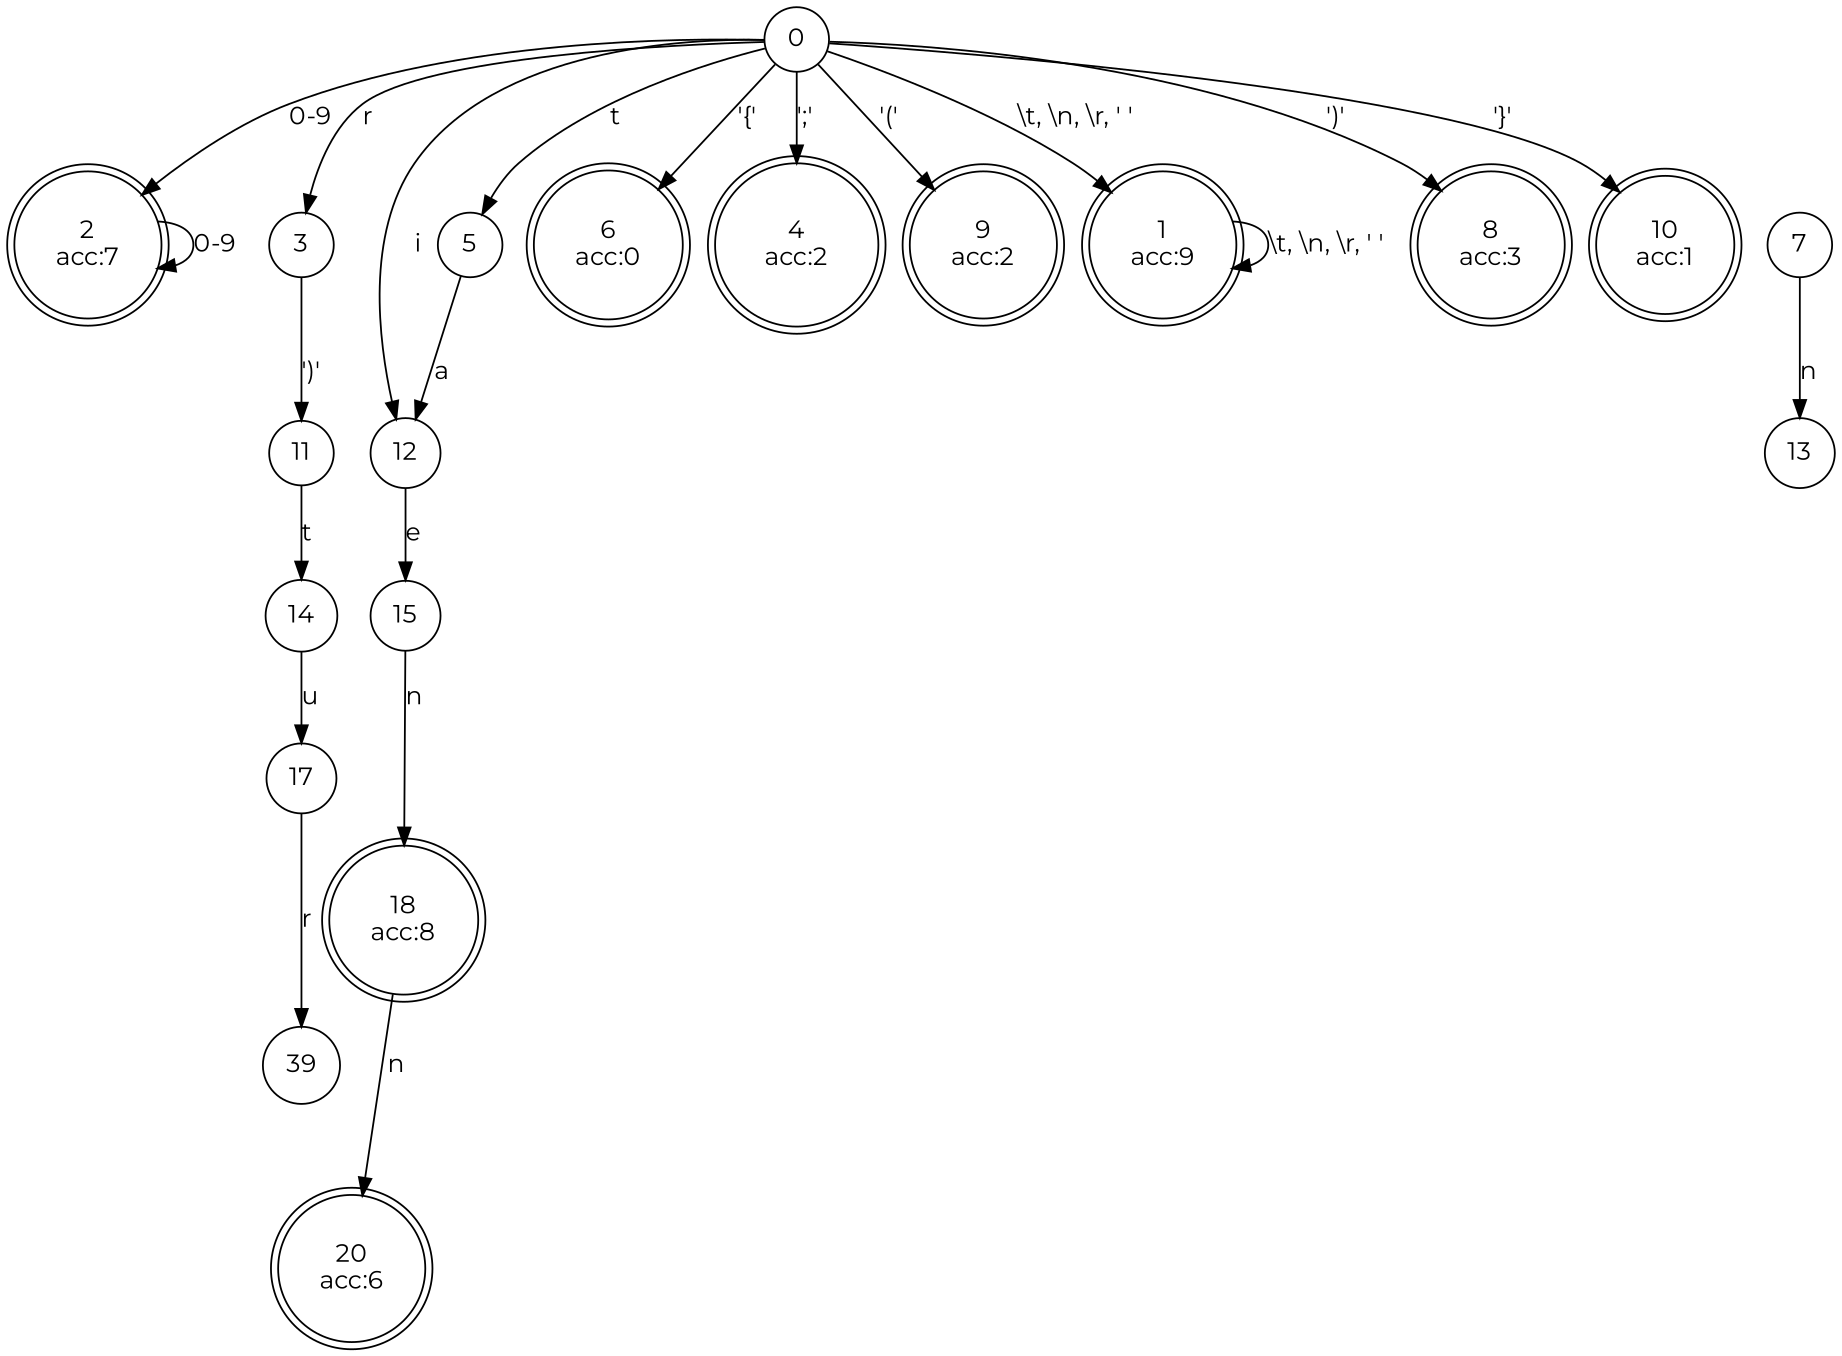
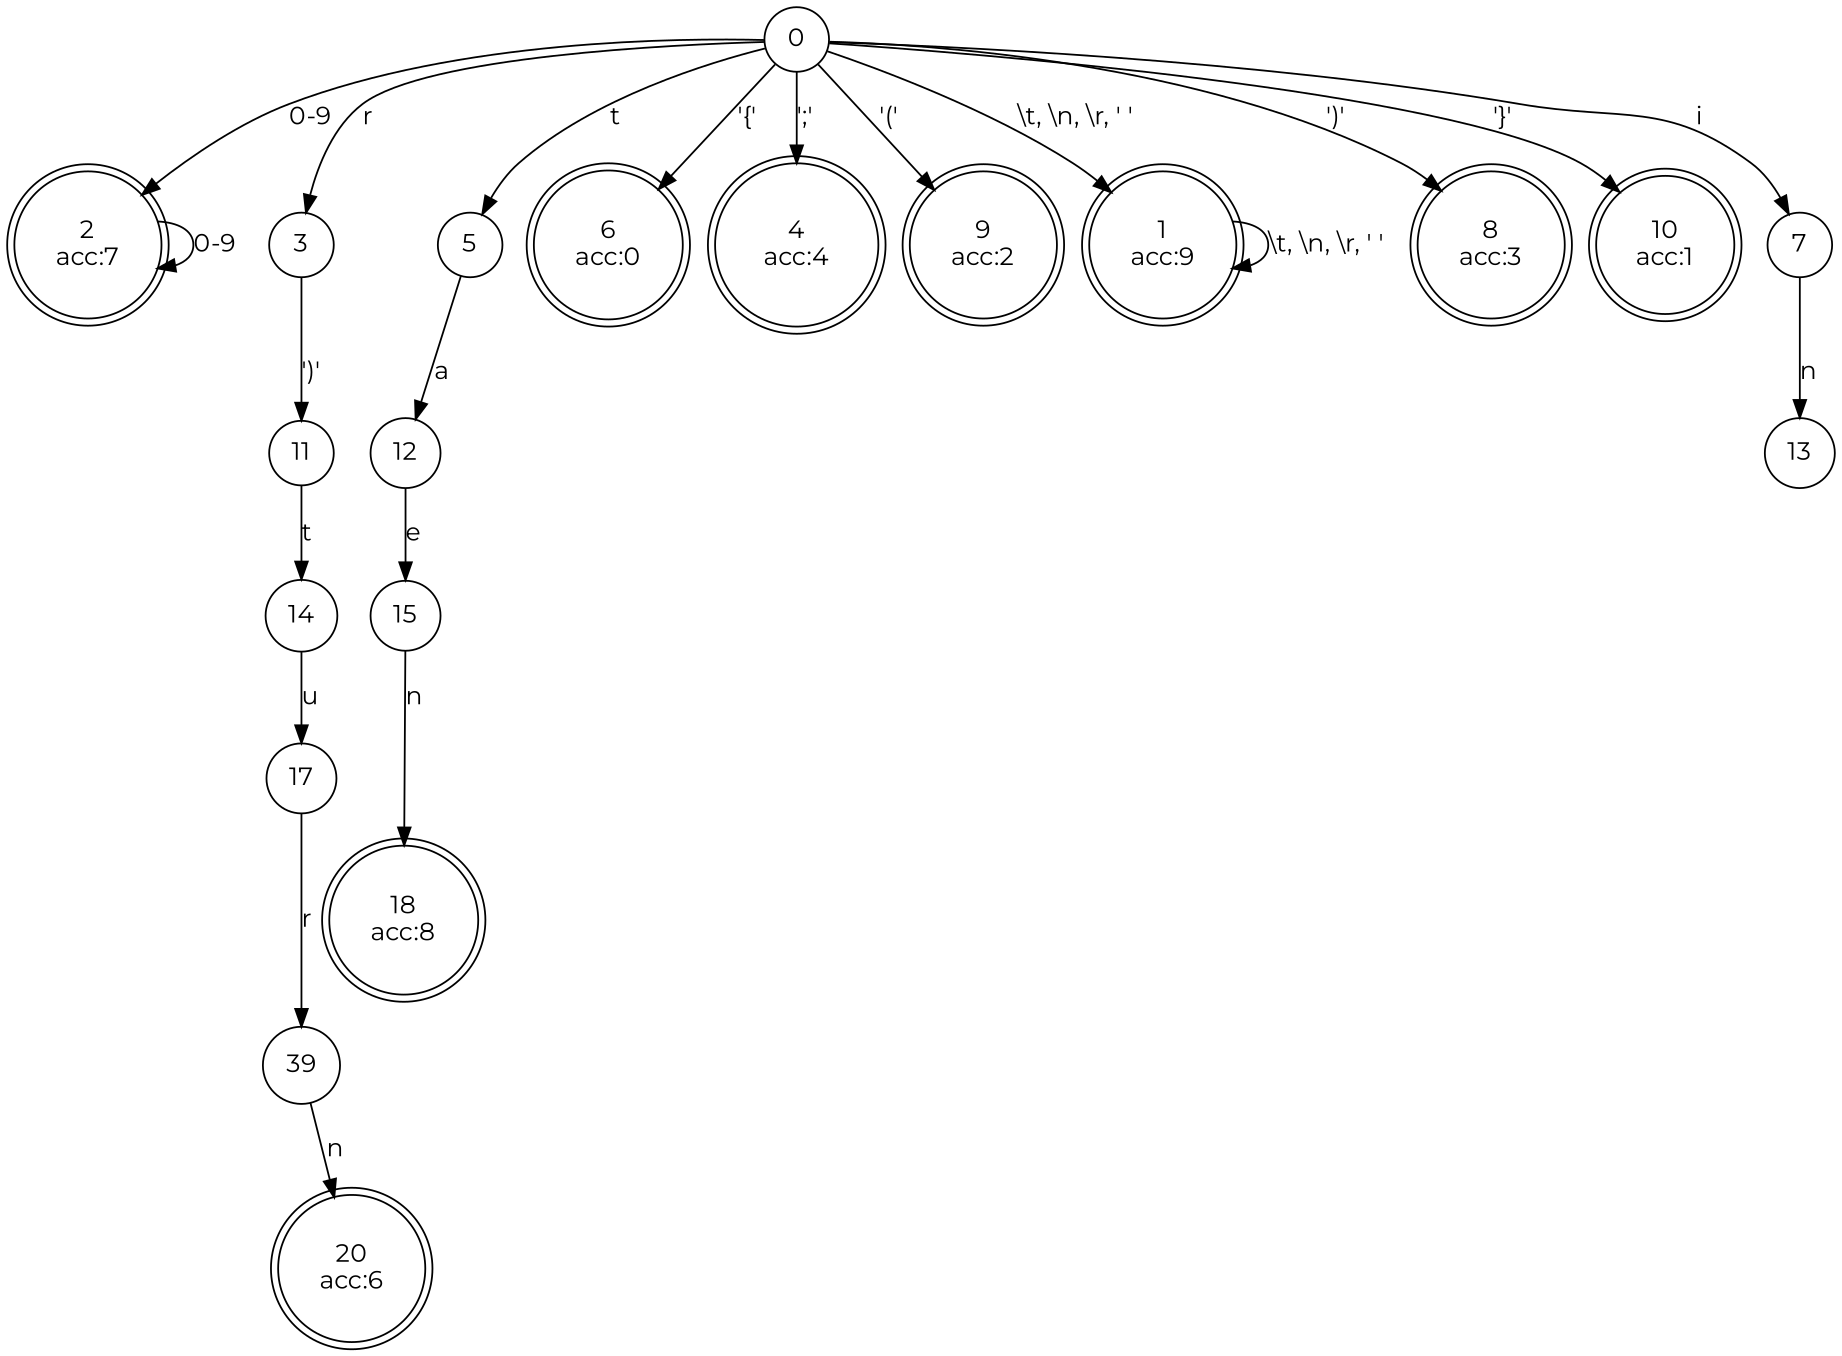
edge "0" -> "12": now "0" -> "7"
node "4 acc:2": label "4 acc:2" -> "4 acc:4"
edge "18 acc:8" -> "20 acc:6": now "39" -> "20 acc:6"
